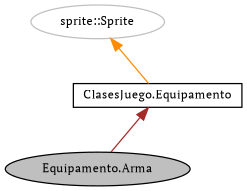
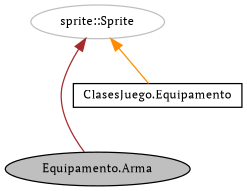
edge "Equipamento.Arma" -> "ClasesJuego.Equipamento": now "Equipamento.Arma" -> "sprite::Sprite"
